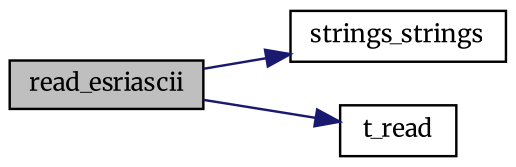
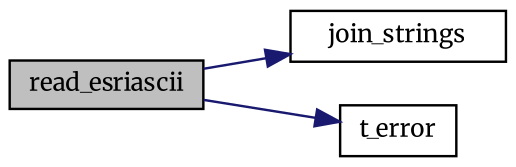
node "strings_strings": label "strings_strings" -> "join_strings"
node "t_read": label "t_read" -> "t_error"
